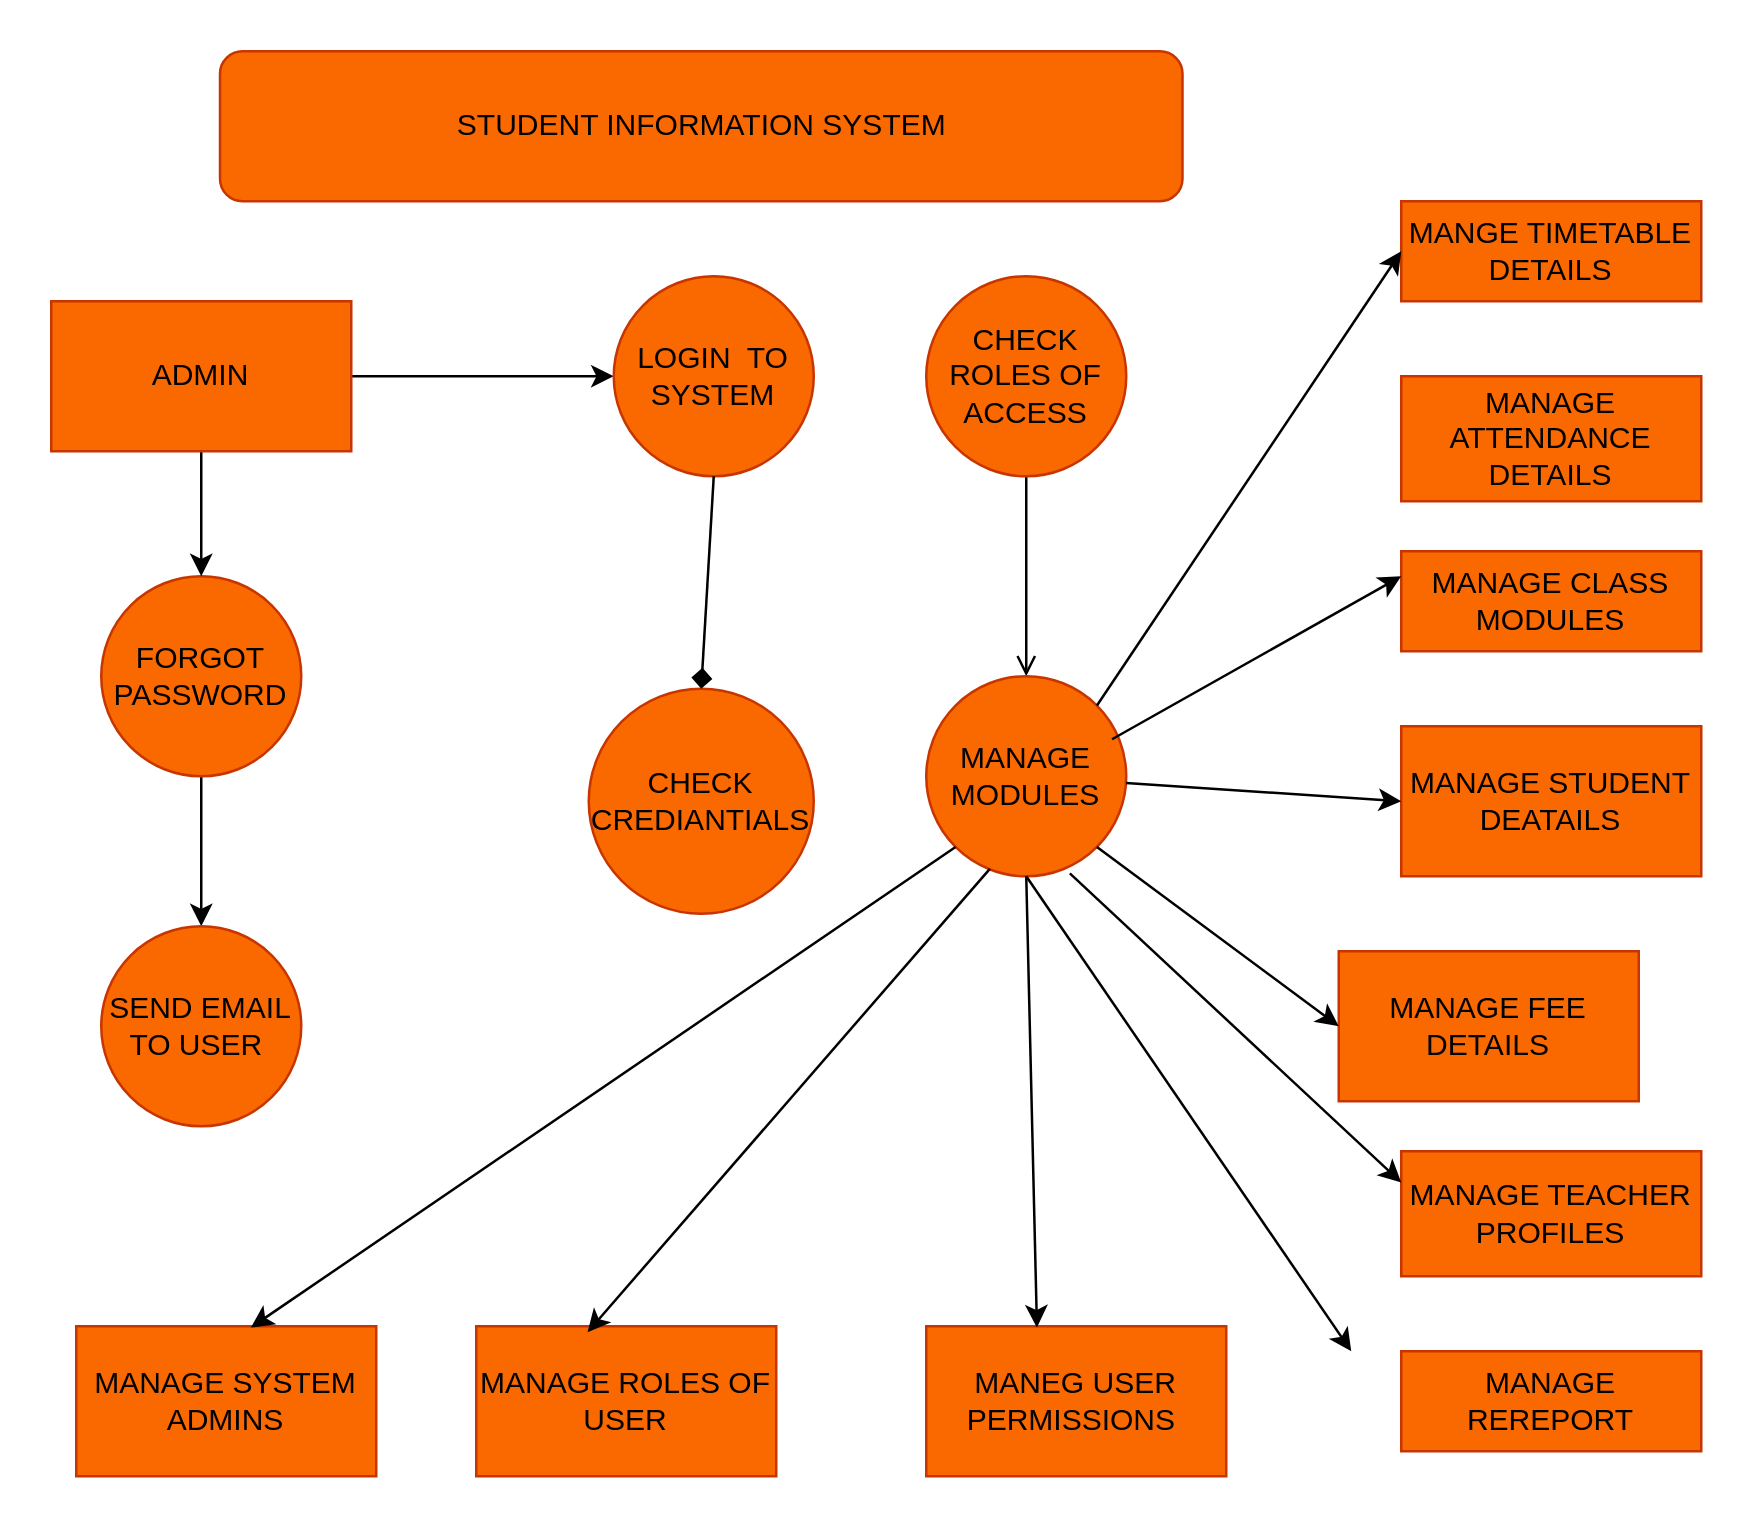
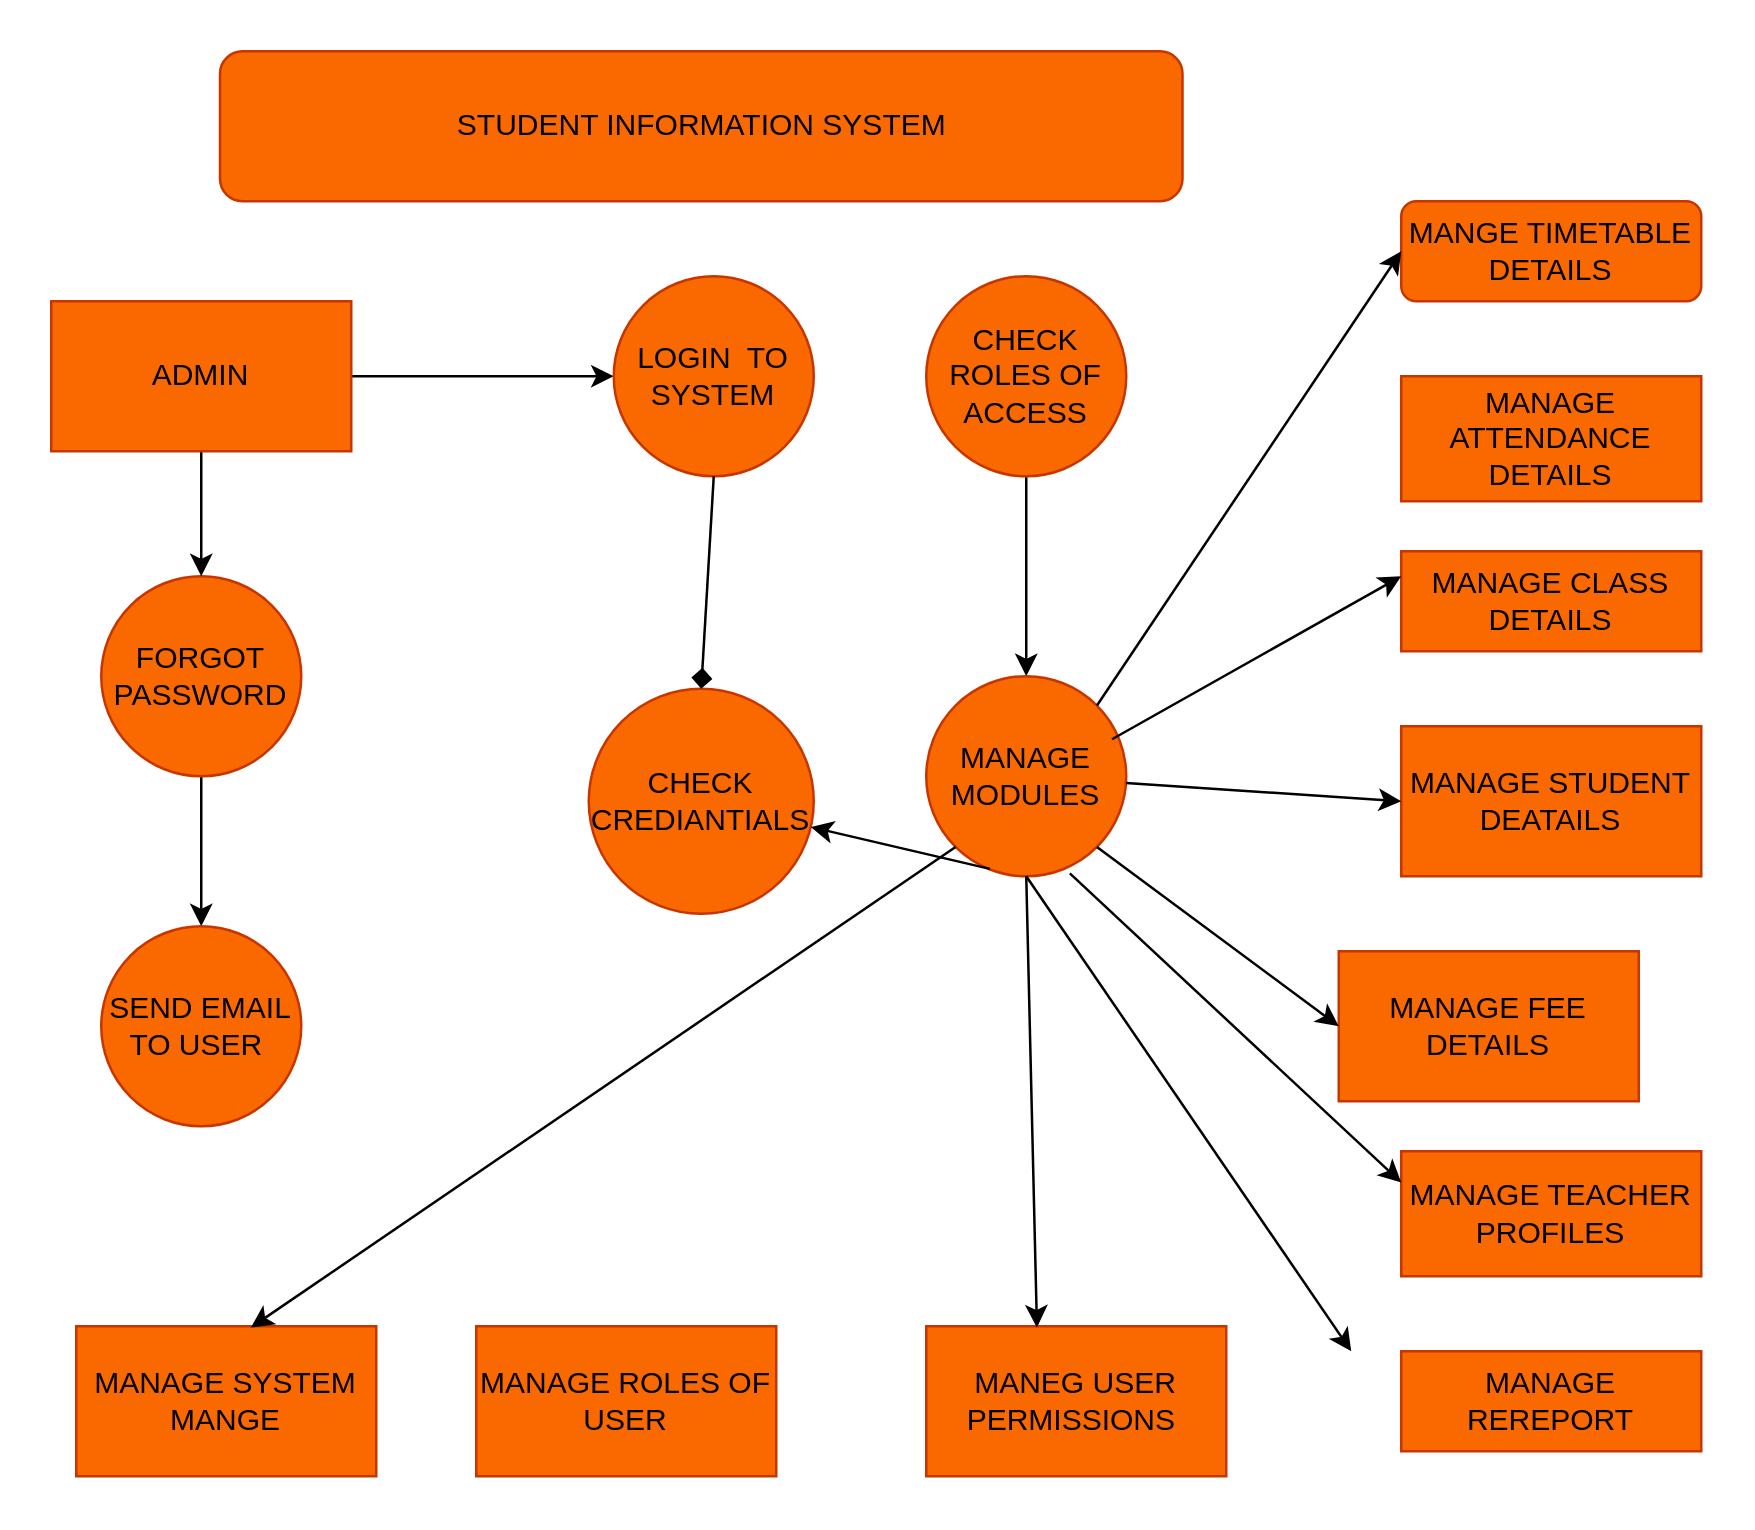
node "MANGE TIMETABLE DETAILS": shape rectangle -> rounded rectangle
node "MANAGE CLASS MODULES": label "MANAGE CLASS MODULES" -> "MANAGE CLASS DETAILS"
edge "CHECK ROLES OF ACCESS" -> "MANAGE MODULES": arrowhead open -> classic
edge "MANAGE MODULES" -> "MANAGE ROLES OF USER": now "MANAGE MODULES" -> "CHECK CREDIANTIALS"
node "MANAGE SYSTEM ADMINS": label "MANAGE SYSTEM ADMINS" -> "MANAGE SYSTEM MANGE"
